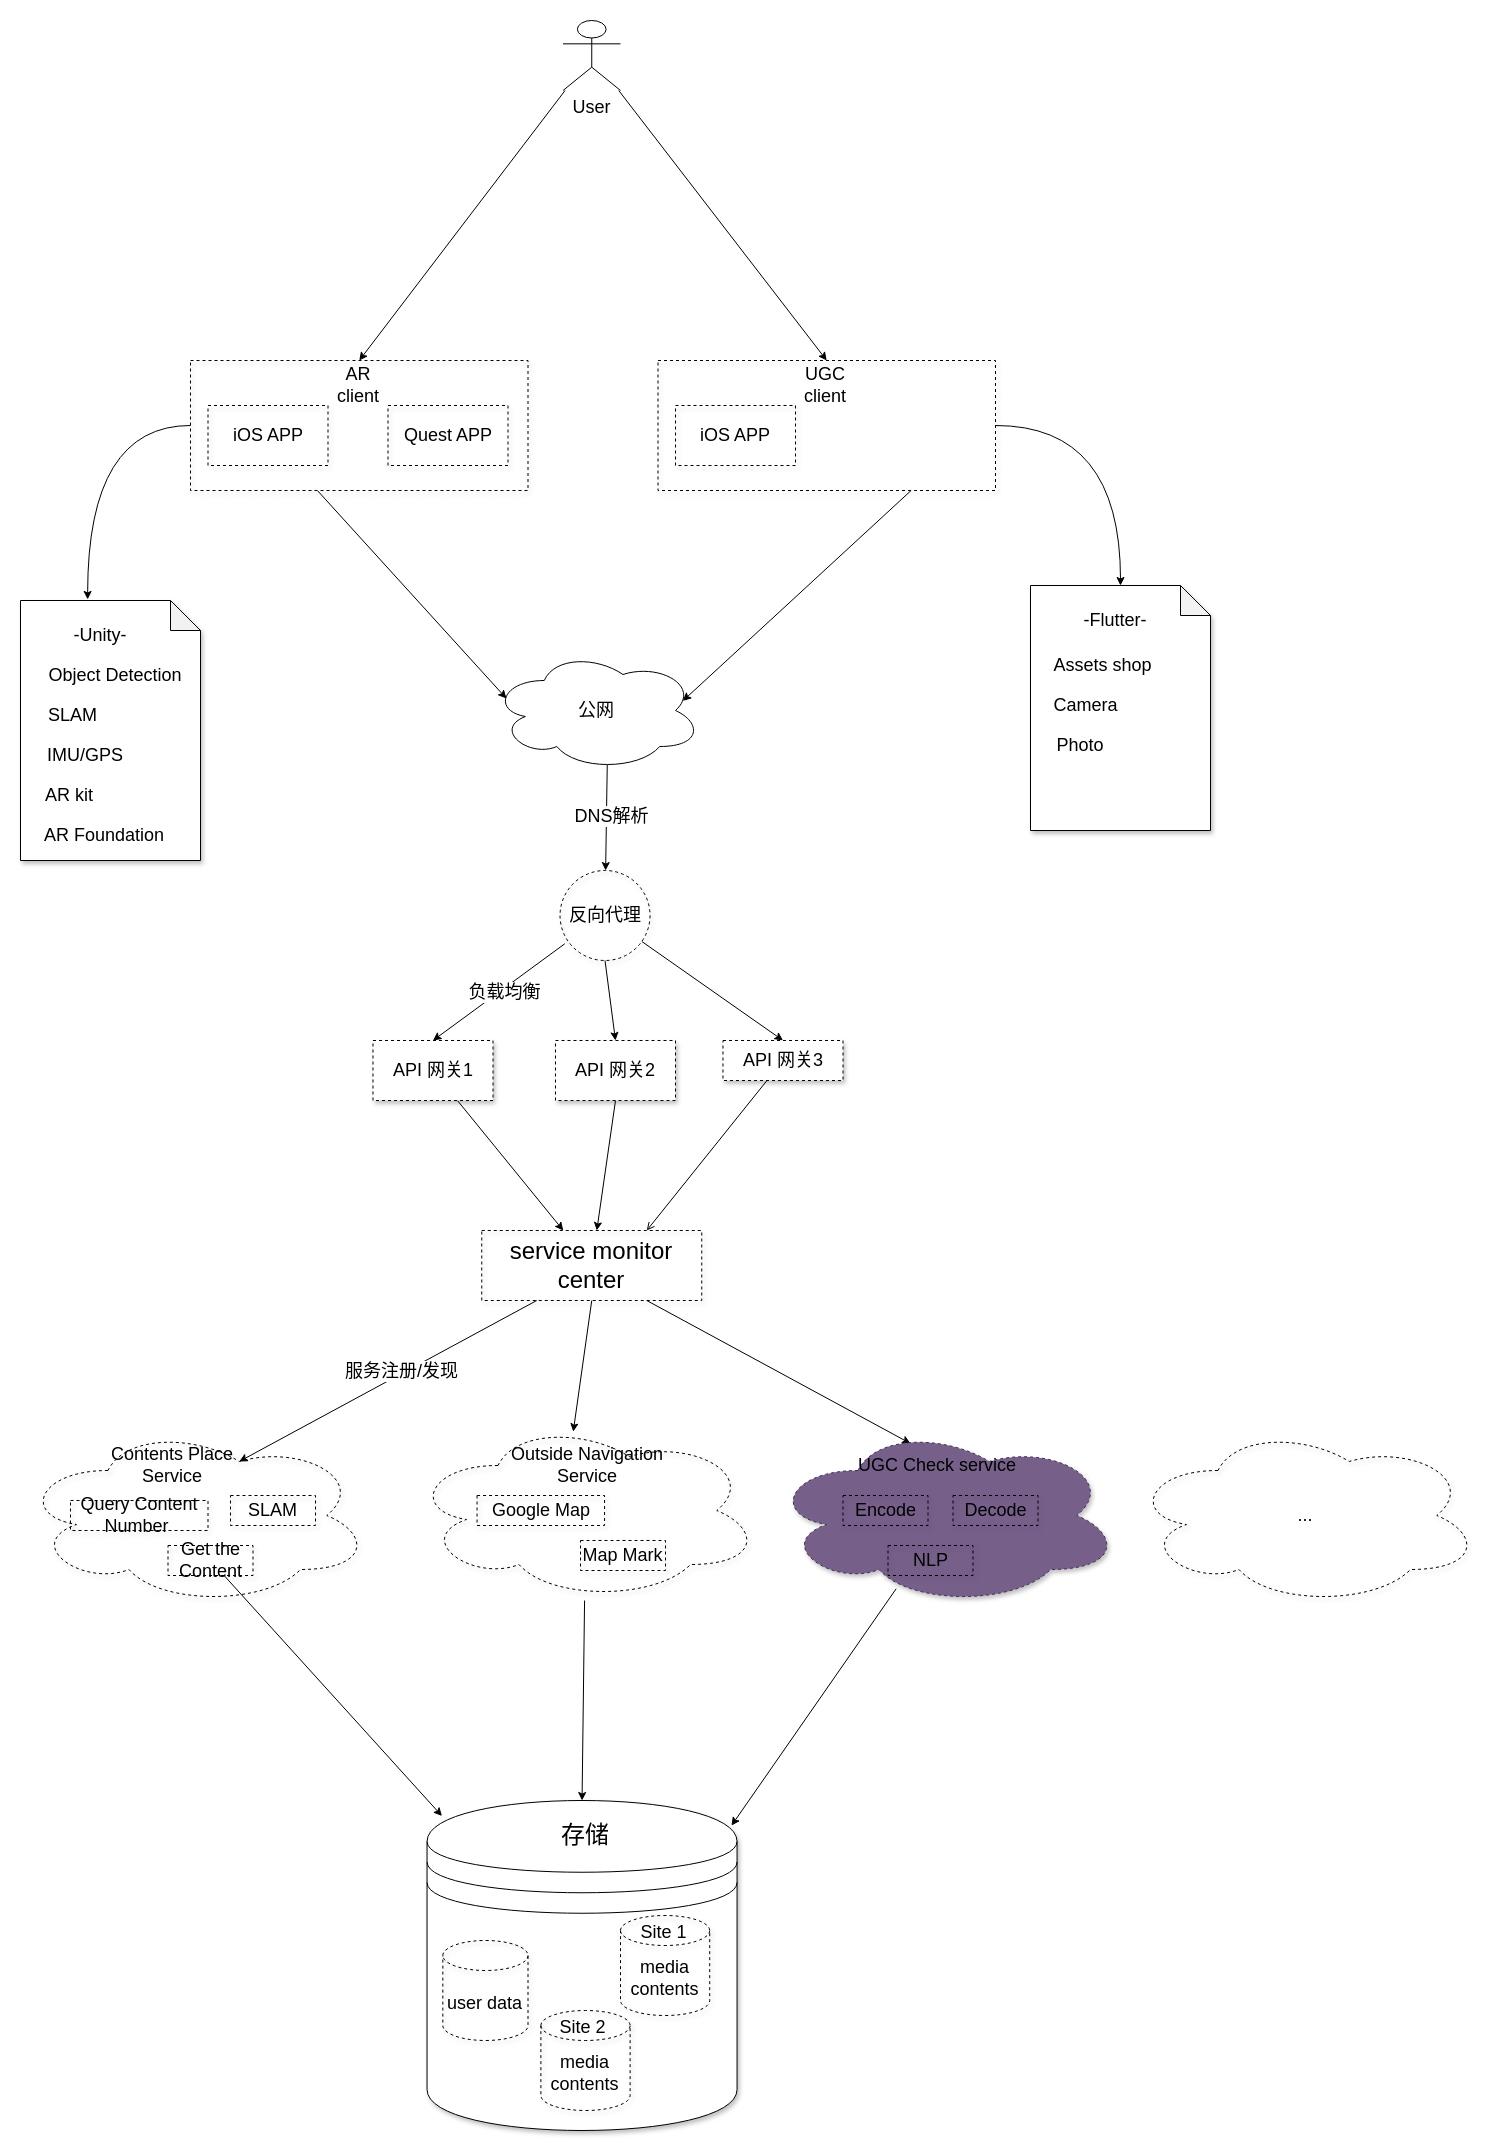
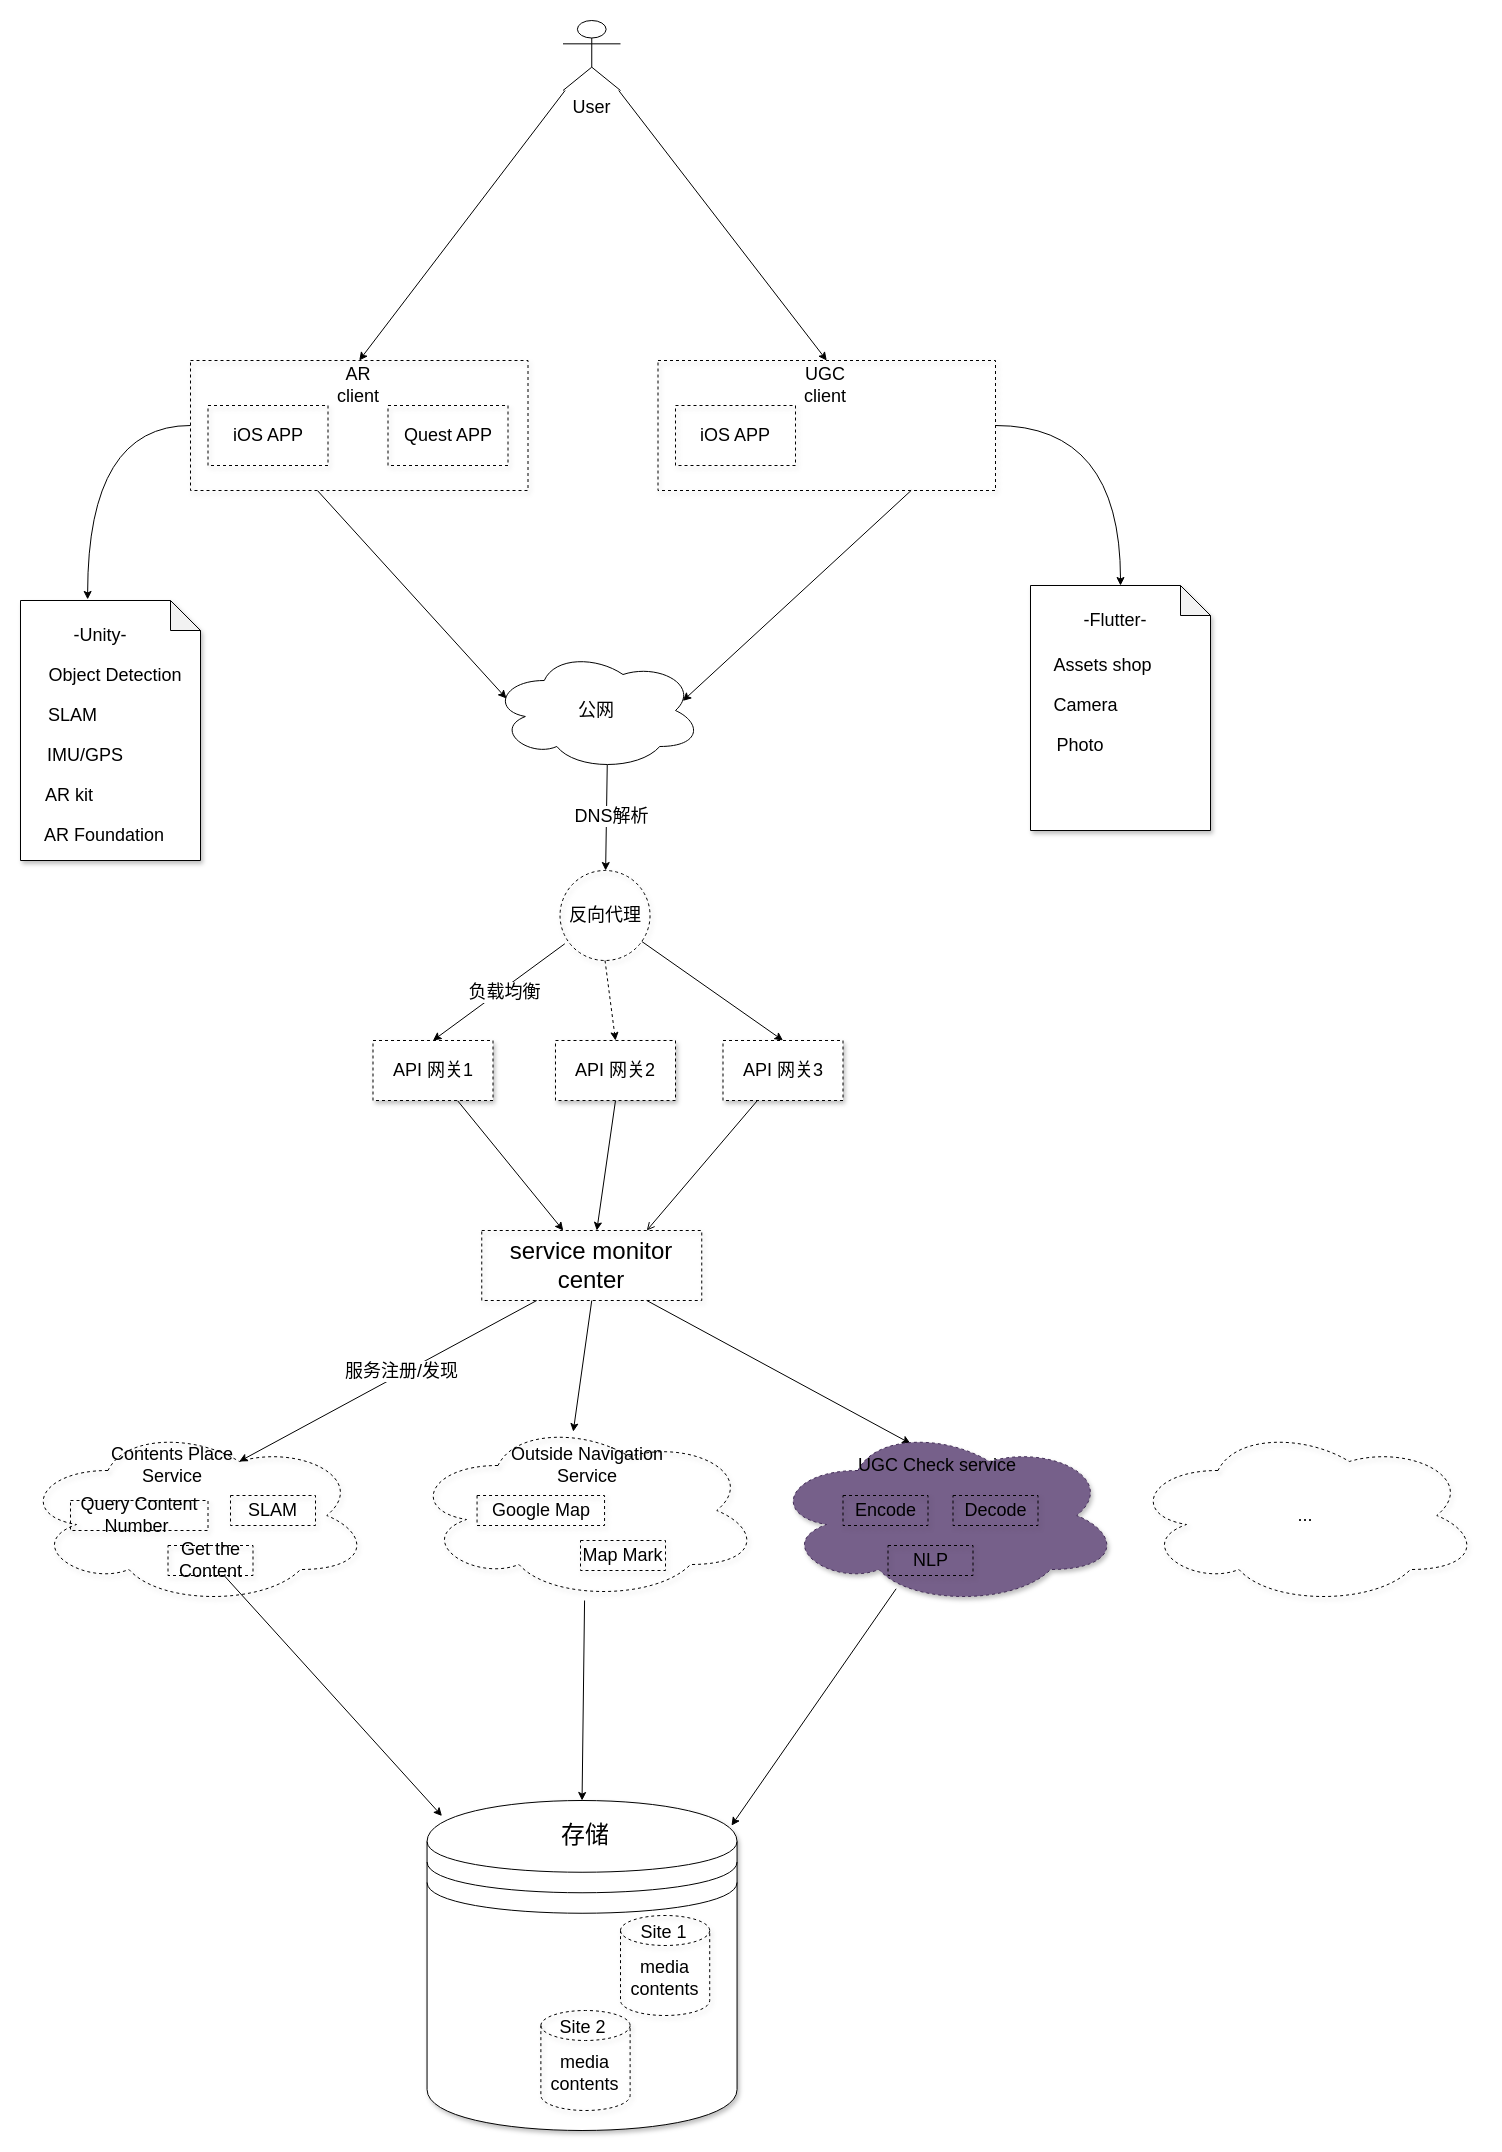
edge "反向代理" -> "API 网关2": style solid -> dashed
node "API 网关3": size 120x40 -> 120x60
node "user data": removed
